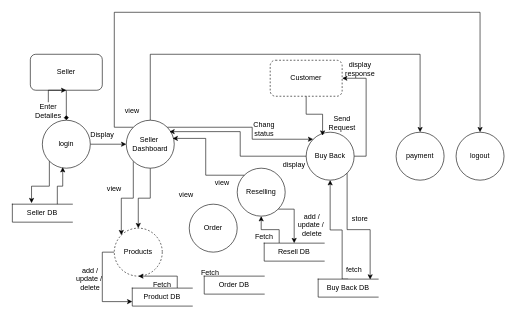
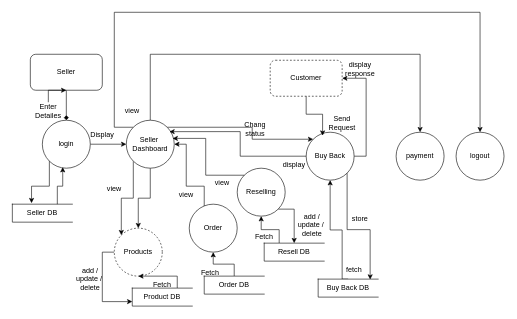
node "Chang status": moved (264, 129) -> (255, 129)
edge "Order" -> "Seller Dashboard": added
edge "Order DB" -> "Order": added
